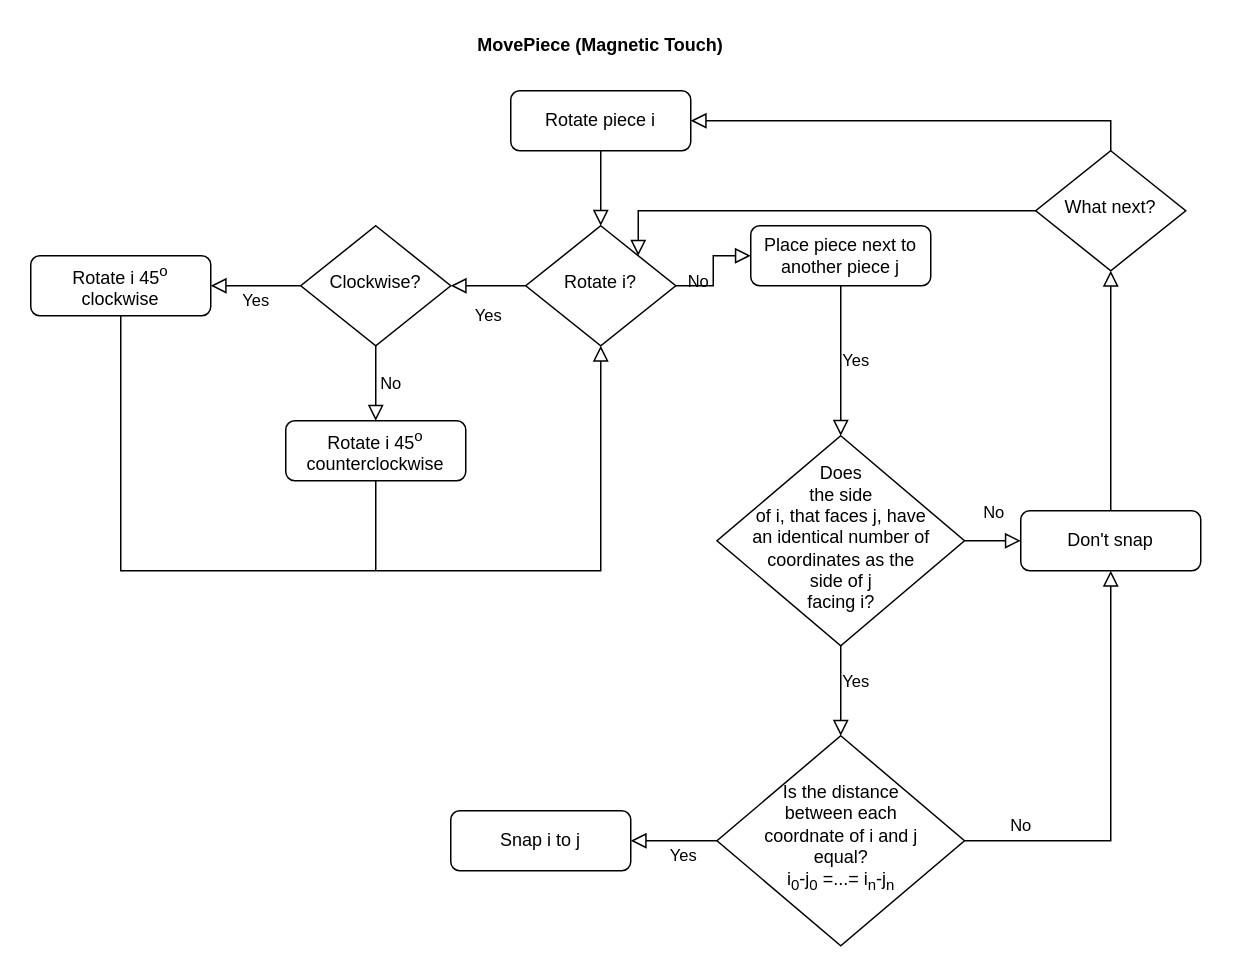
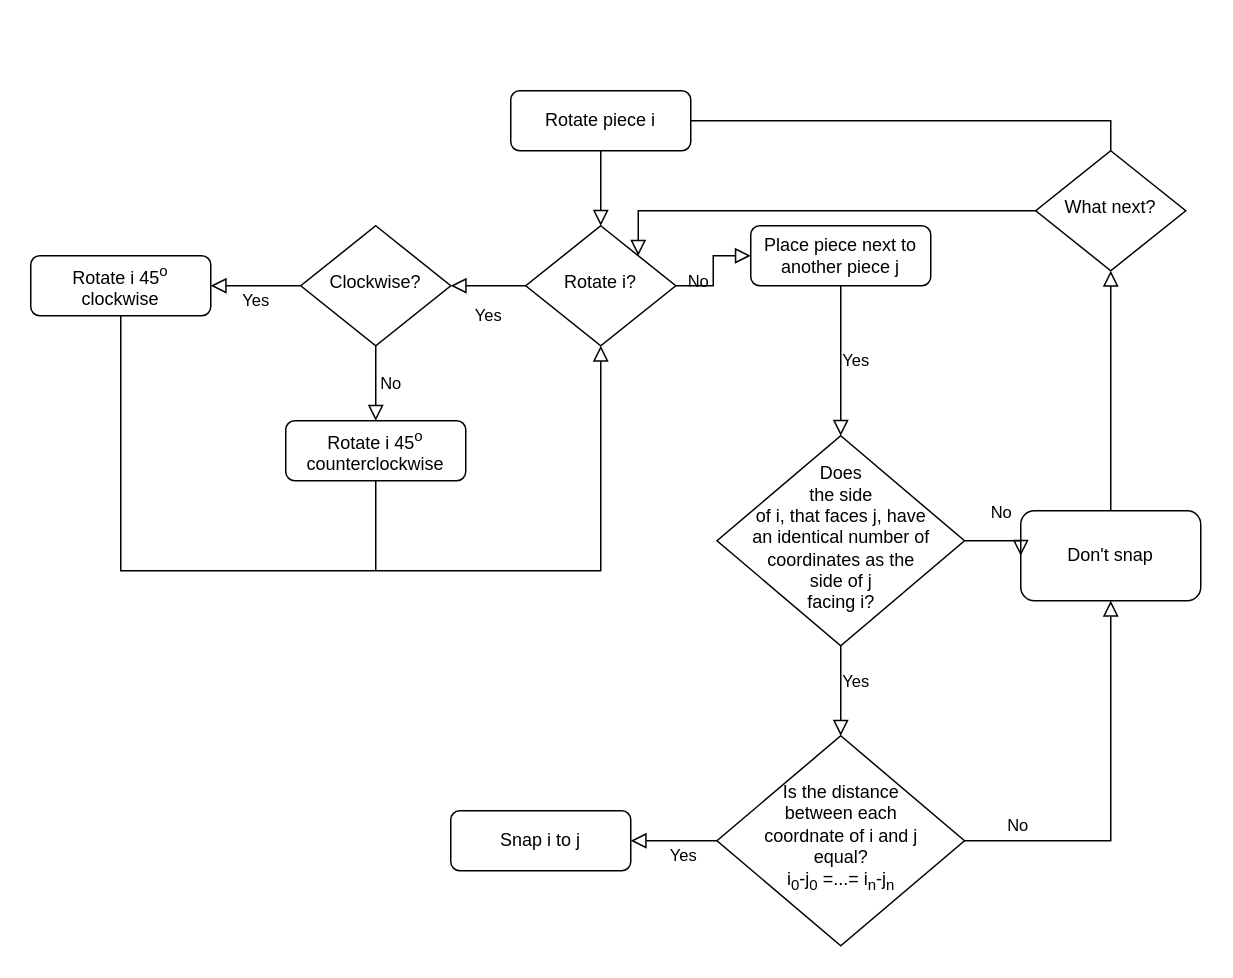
node "MovePiece (Magnetic Touch)": removed
edge "What next?" -> "Rotate piece i": arrowhead block -> none
node "Don't snap": size 180x60 -> 180x90
